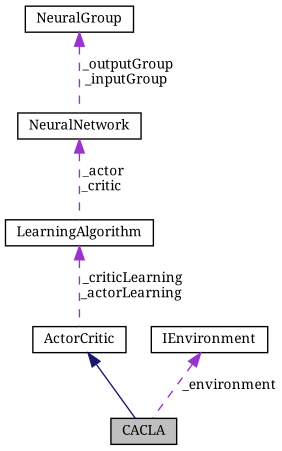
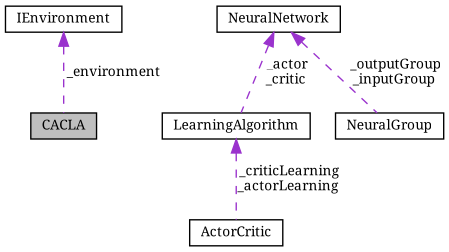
edge "NeuralNetwork" -> "NeuralGroup": reversed
edge "CACLA" -> "ActorCritic": removed
